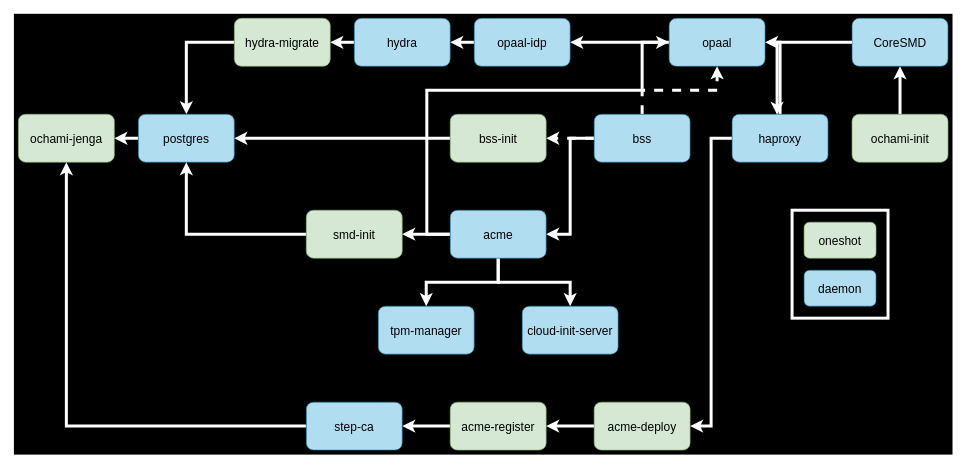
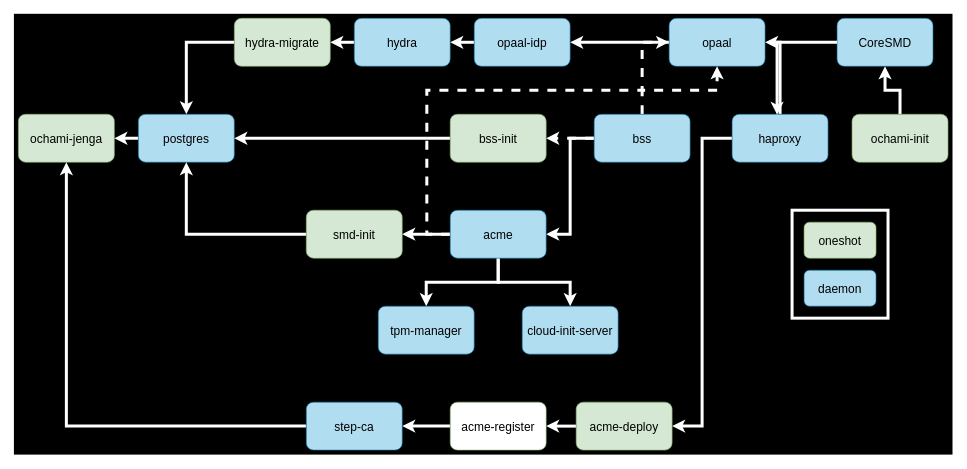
node "CoreSMD": moved (900, 42) -> (885, 42)
edge "acme" -> "opaal": style solid -> dashed
node "acme-register": fillcolor #d5e8d4 -> #ffffff
node "acme-deploy": moved (642, 426) -> (624, 426)
